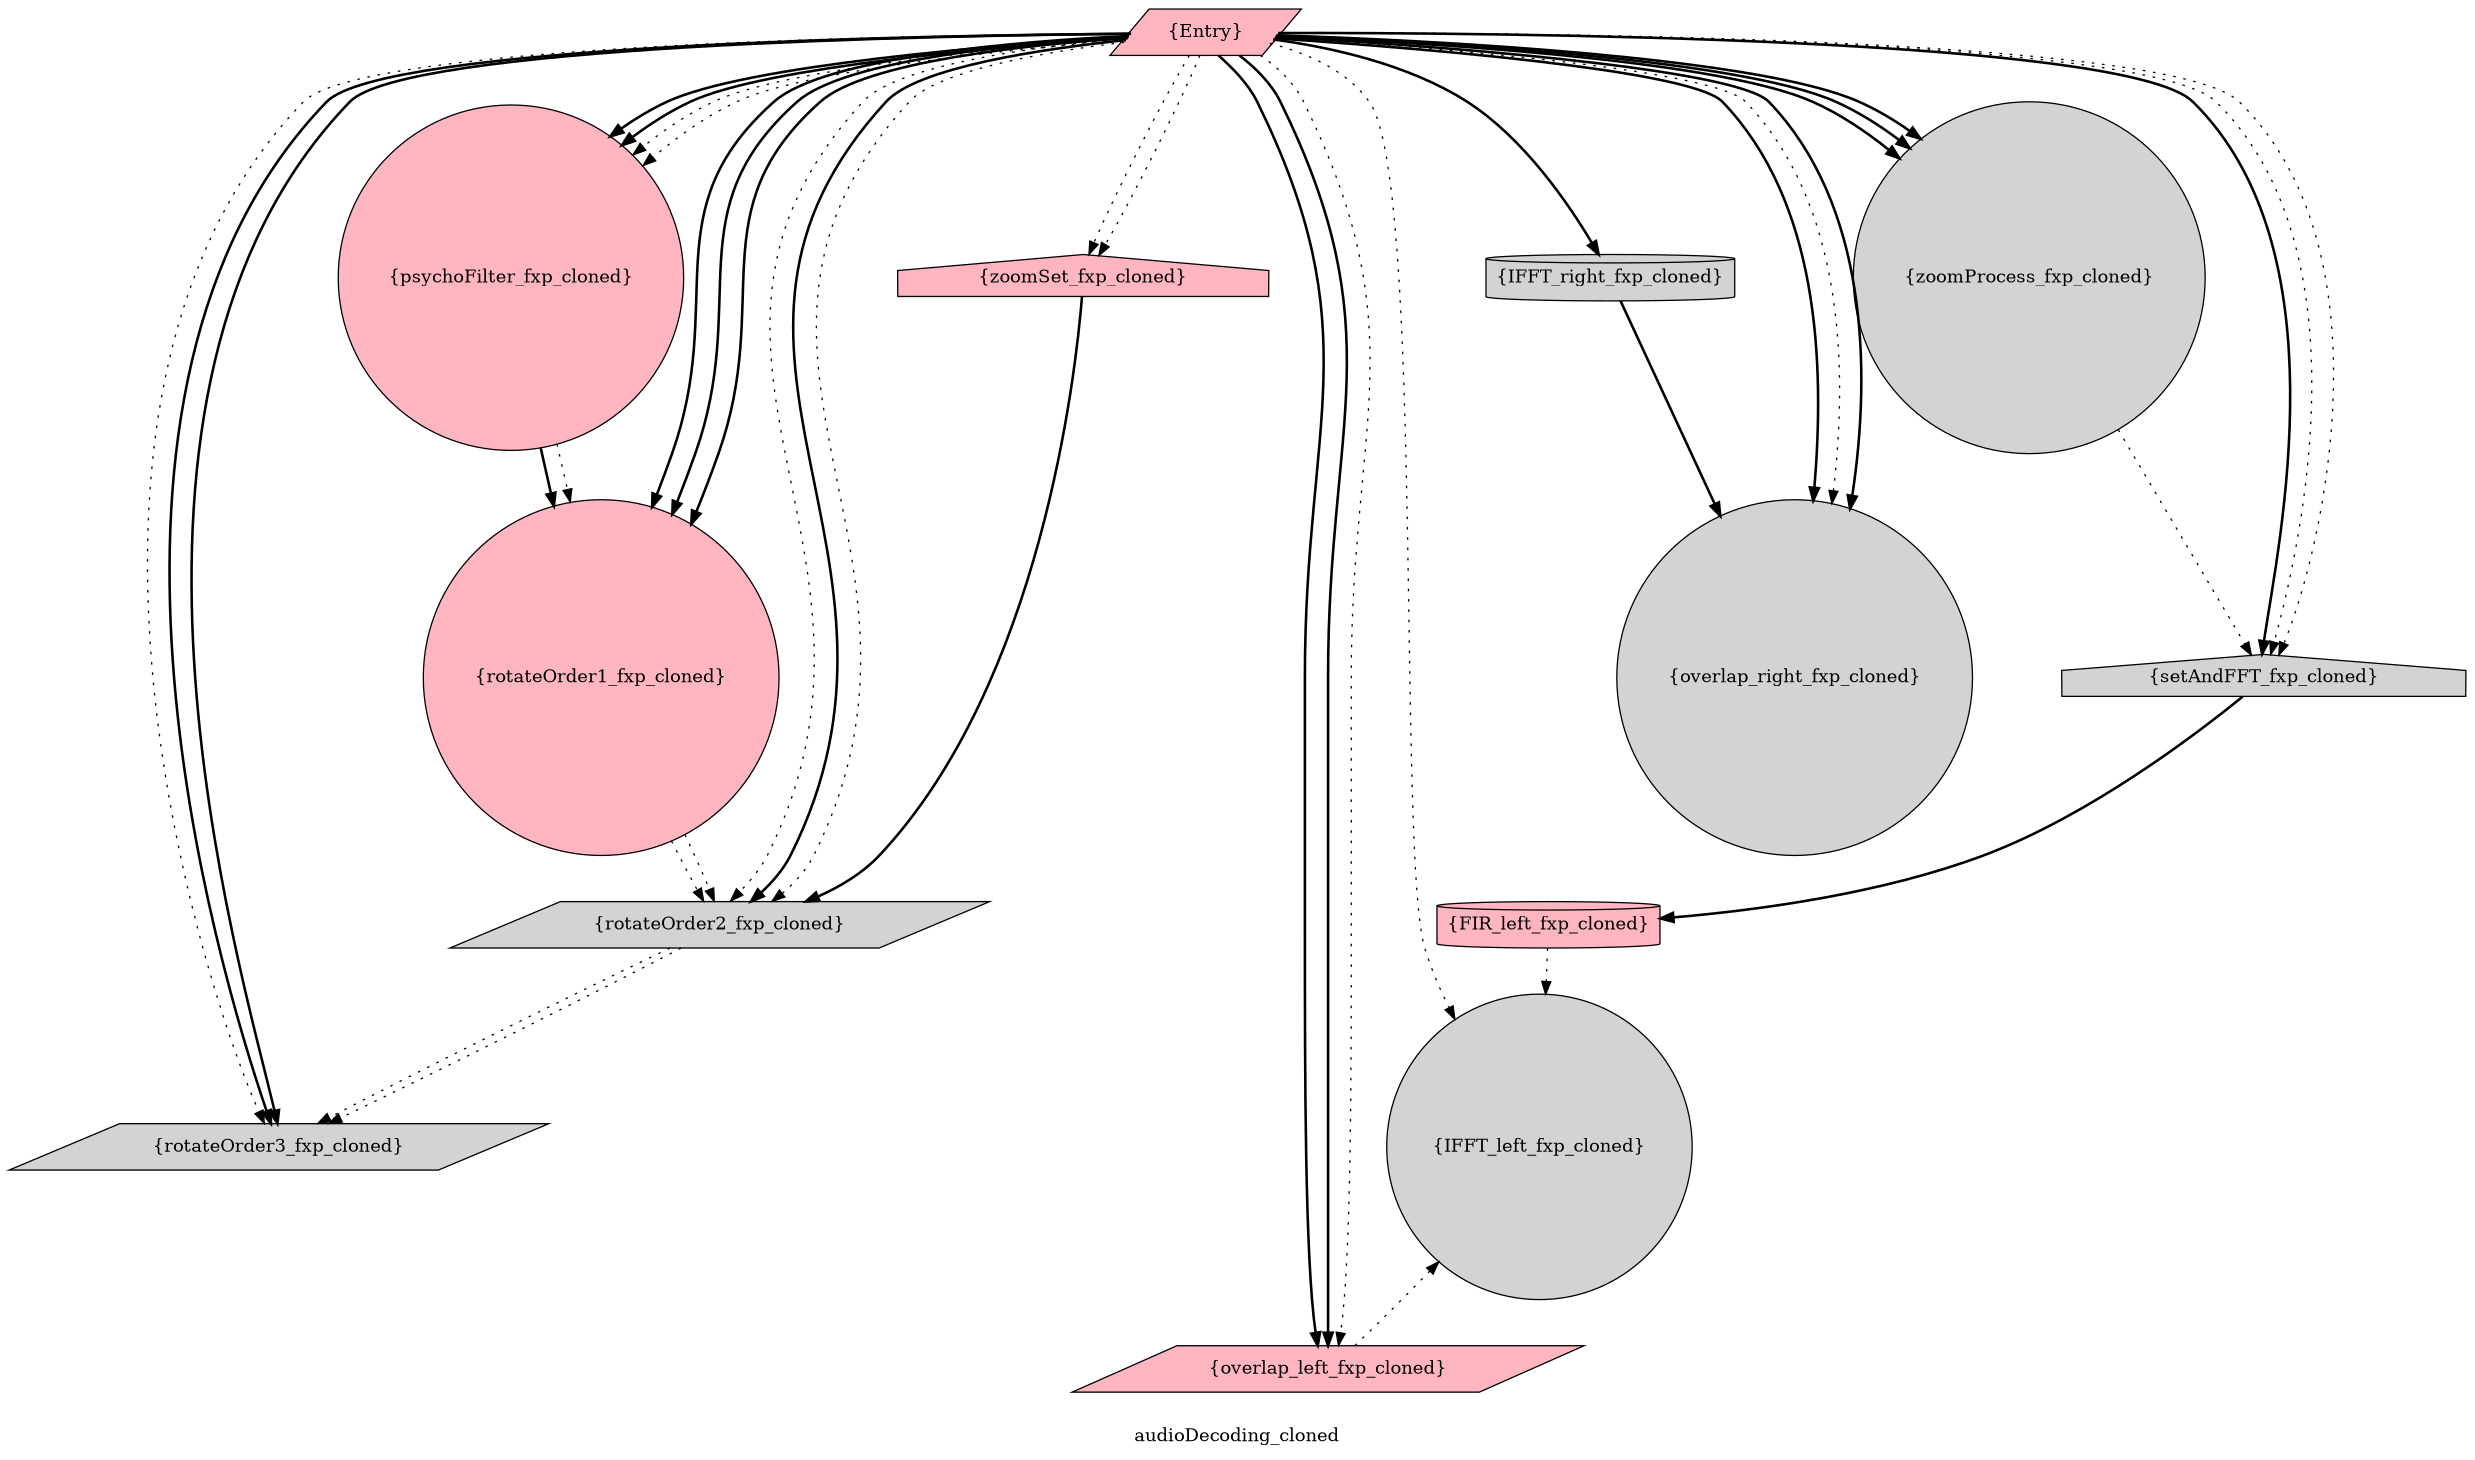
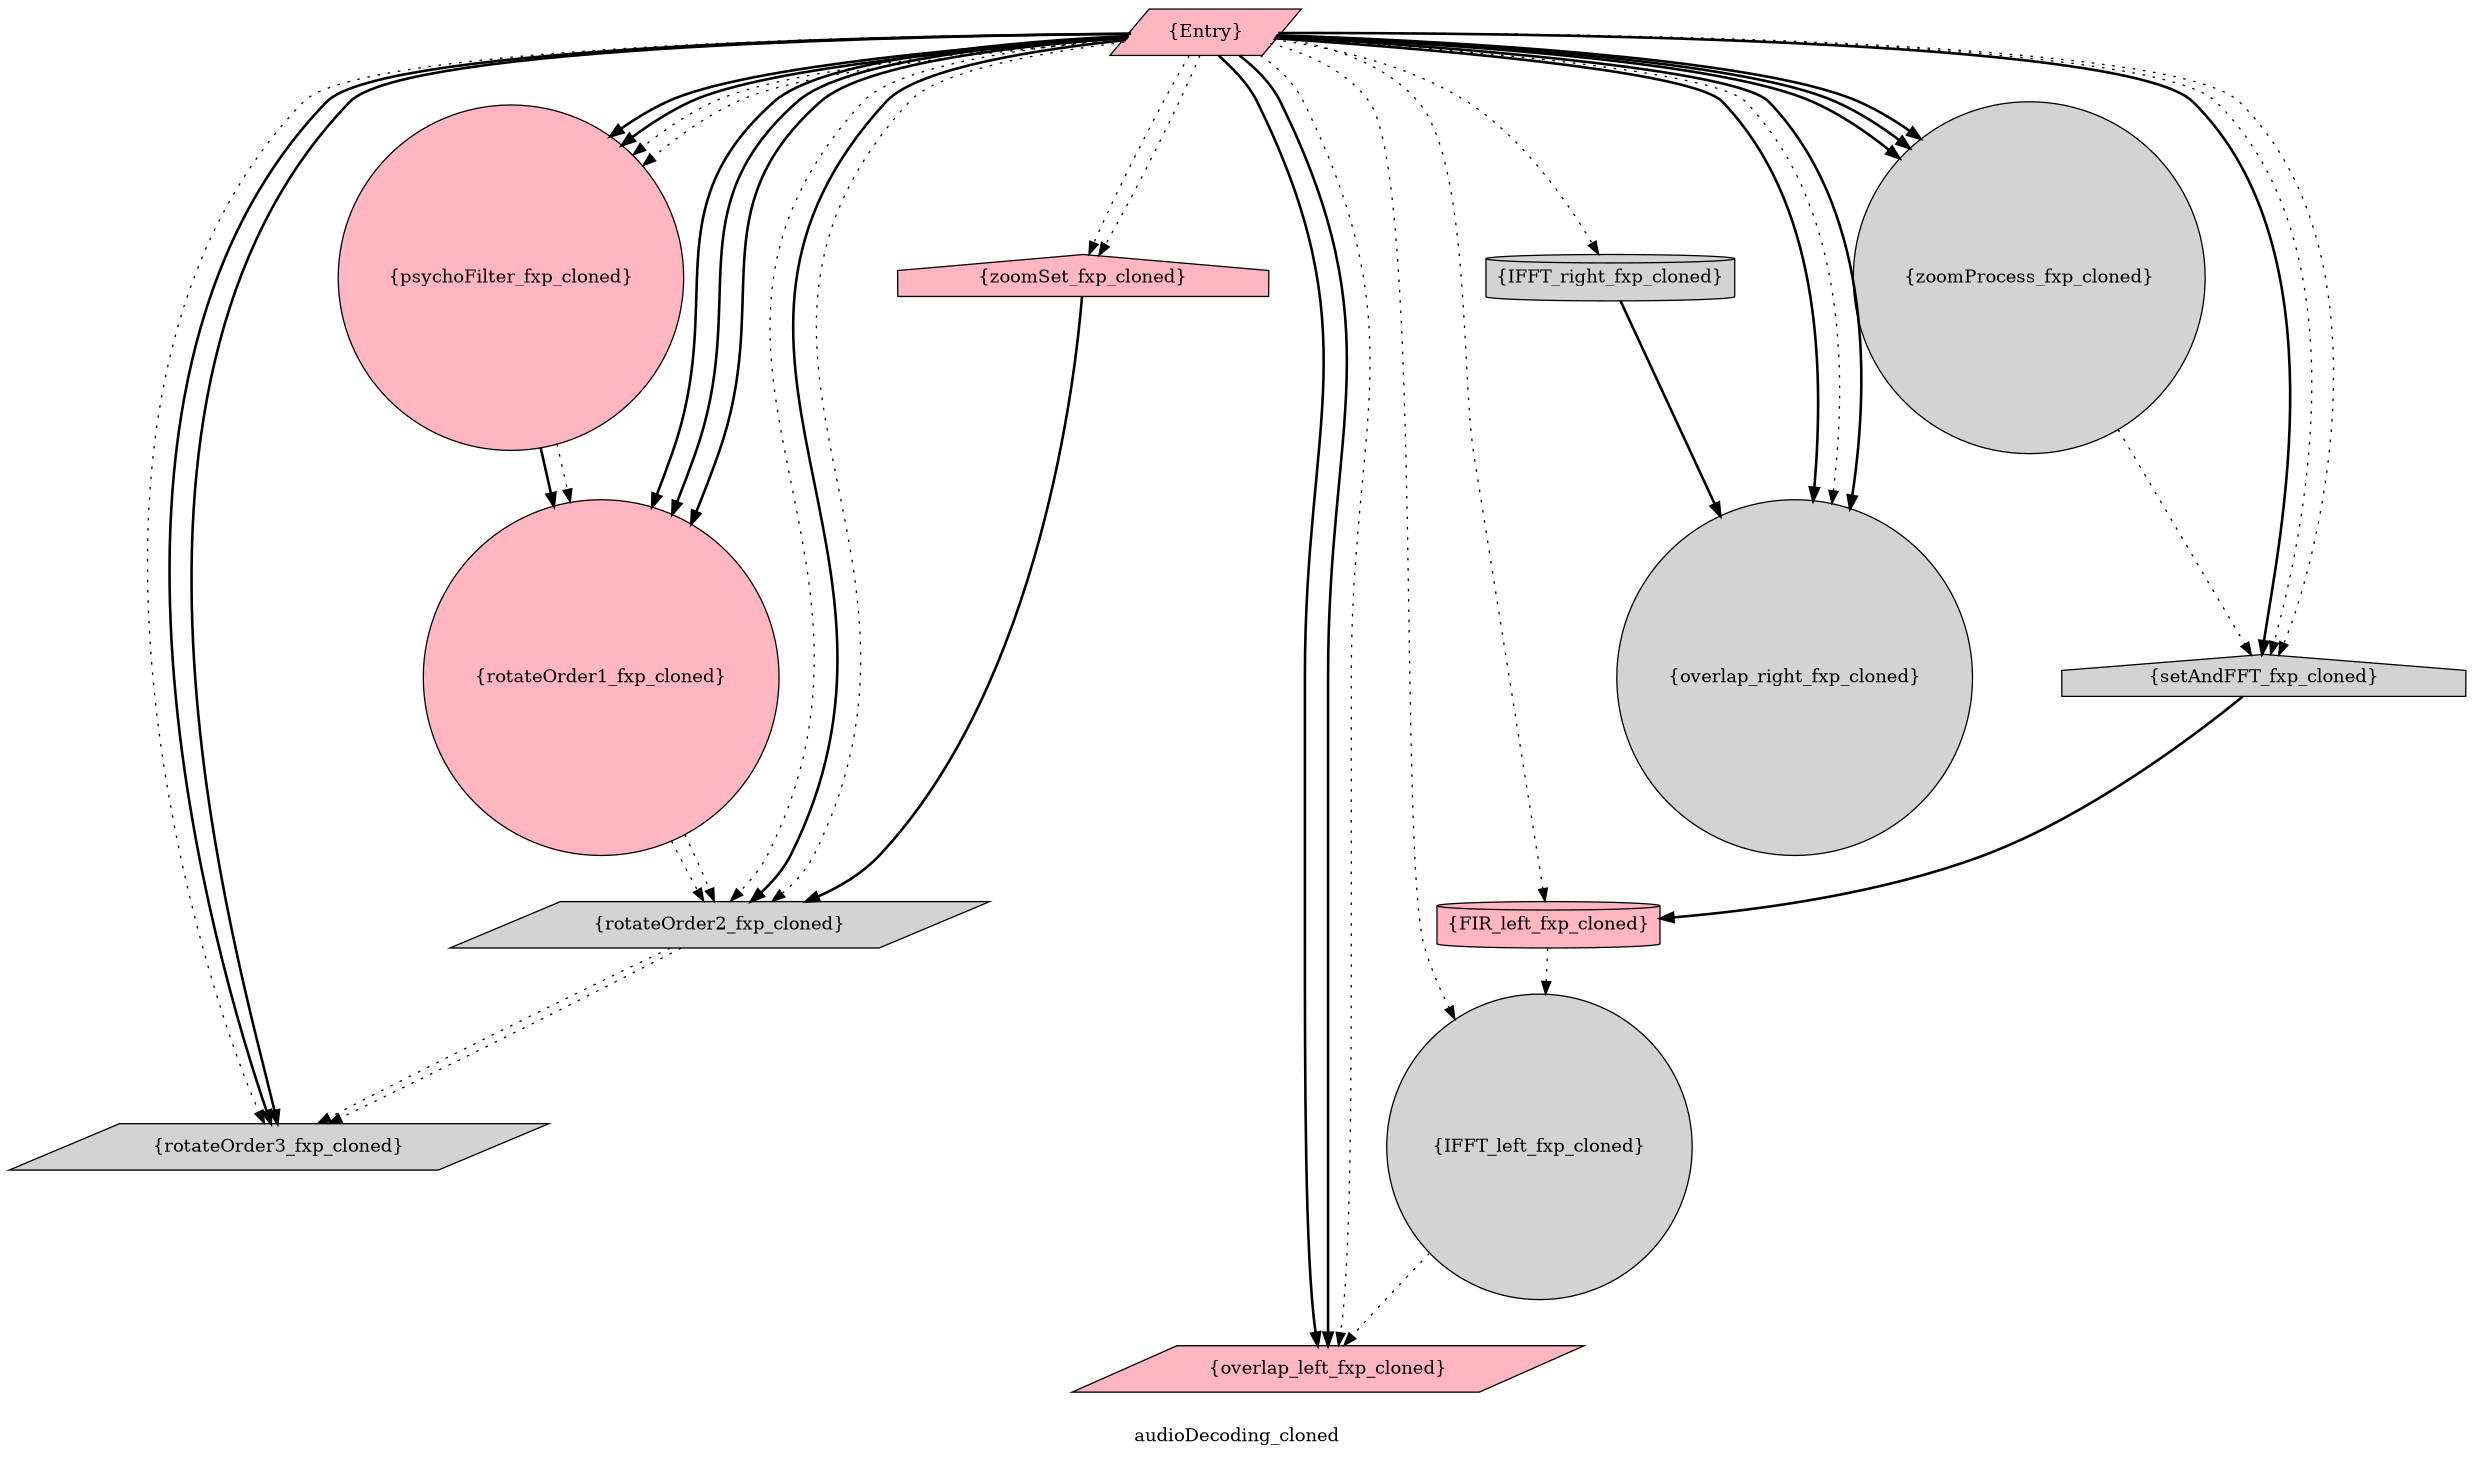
edge "{Entry}" -> "{IFFT_right_fxp_cloned}": style bold -> dotted
edge "{Entry}" -> "{FIR_left_fxp_cloned}": added
edge "{overlap_left_fxp_cloned}" -> "{IFFT_left_fxp_cloned}": reversed
